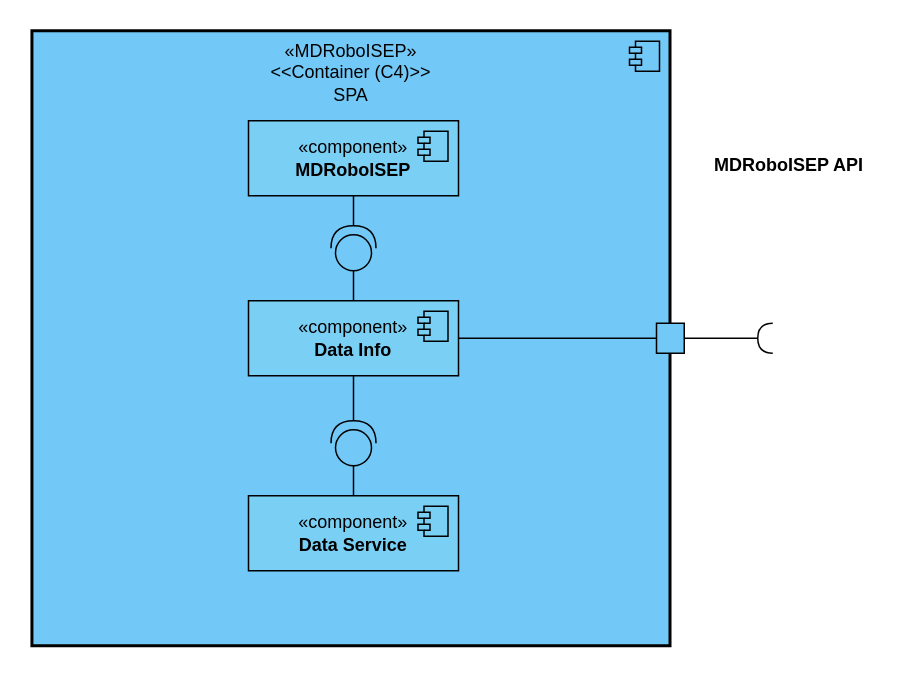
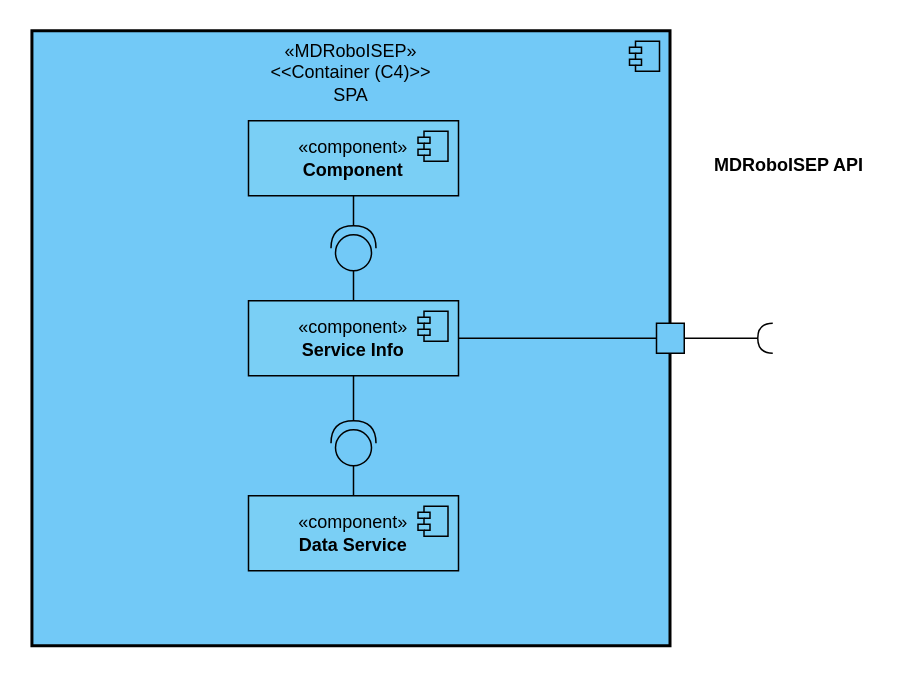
node "«component» MDRoboISEP": label "«component» MDRoboISEP" -> "«component» Component"
node "«component» Data Info": label "«component» Data Info" -> "«component» Service Info"
